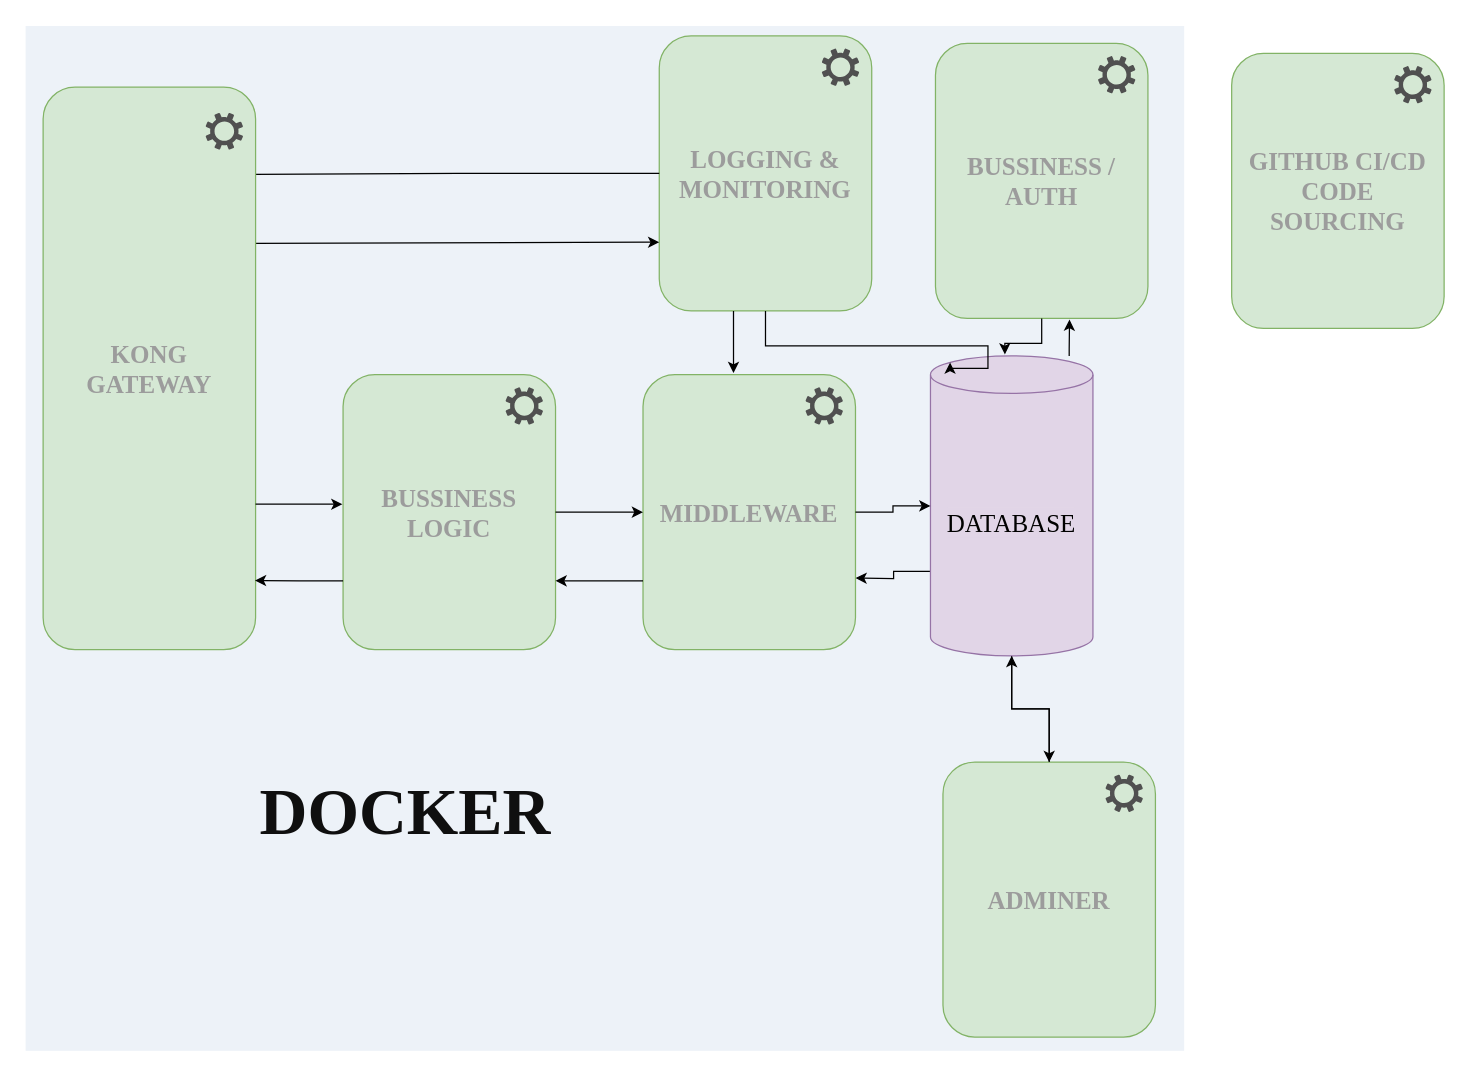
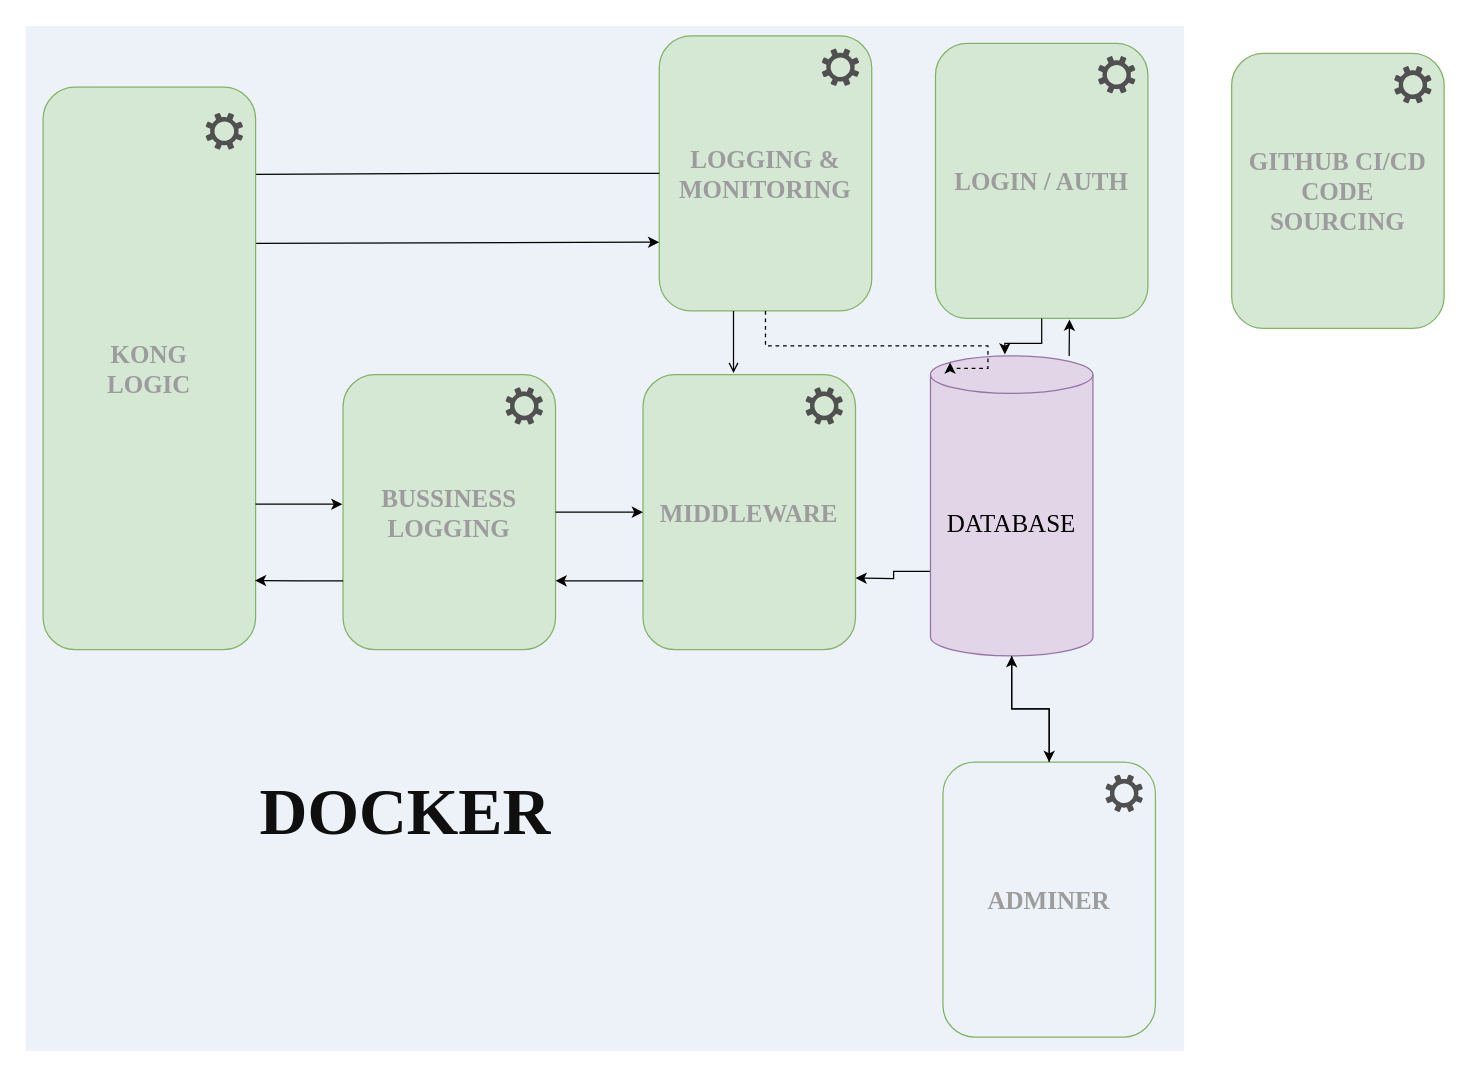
node "BUSSINESS / AUTH": label "BUSSINESS / AUTH" -> "LOGIN / AUTH"
edge "LOGGING & MONITORING" -> "DATABASE": style solid -> dashed
edge "LOGGING & MONITORING" -> "MIDDLEWARE": arrowhead classic -> open
node "KONG GATEWAY": label "KONG GATEWAY" -> "KONG LOGIC"
node "BUSSINESS LOGIC": label "BUSSINESS LOGIC" -> "BUSSINESS LOGGING"
edge "MIDDLEWARE" -> "DATABASE": removed
node "ADMINER": fillcolor #d5e8d4 -> #edf2f8
